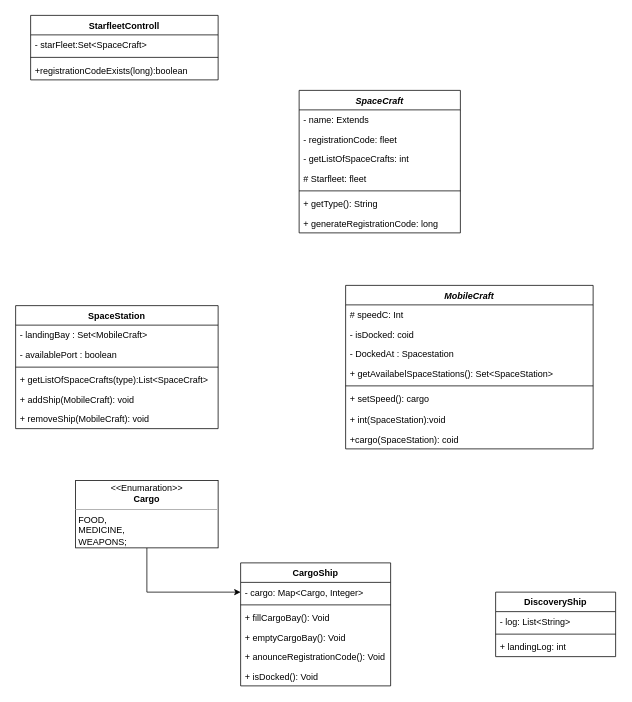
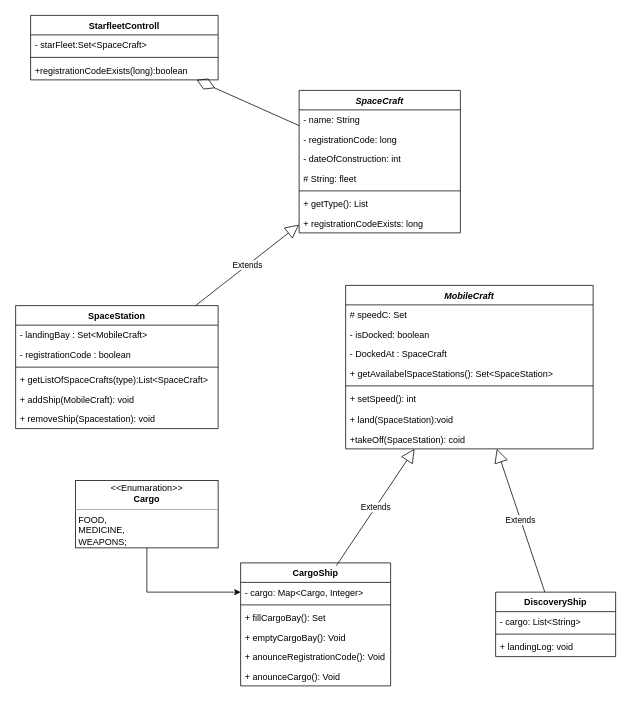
edge "SpaceCraft" -> "StarfleetControll": added
node "- name: Extends": label "- name: Extends" -> "- name: String"
node "- registrationCode: fleet": label "- registrationCode: fleet" -> "- registrationCode: long"
node "- getListOfSpaceCrafts: int": label "- getListOfSpaceCrafts: int" -> "- dateOfConstruction: int"
node "# Starfleet: fleet": label "# Starfleet: fleet" -> "# String: fleet"
node "+ getType(): String": label "+ getType(): String" -> "+ getType(): List"
node "+ generateRegistrationCode: long": label "+ generateRegistrationCode: long" -> "+ registrationCodeExists: long"
edge "SpaceStation" -> "SpaceCraft": added, label "Extends"
node "# speedC: Int": label "# speedC: Int" -> "# speedC: Set"
node "- isDocked: coid": label "- isDocked: coid" -> "- isDocked: boolean"
node "- DockedAt : Spacestation": label "- DockedAt : Spacestation" -> "- DockedAt : SpaceCraft"
node "- availablePort : boolean": label "- availablePort : boolean" -> "- registrationCode : boolean"
node "+ setSpeed(): cargo": label "+ setSpeed(): cargo" -> "+ setSpeed(): int"
node "+ removeShip(MobileCraft): void": label "+ removeShip(MobileCraft): void" -> "+ removeShip(Spacestation): void"
node "+ int(SpaceStation):void": label "+ int(SpaceStation):void" -> "+ land(SpaceStation):void"
node "+cargo(SpaceStation): coid": label "+cargo(SpaceStation): coid" -> "+takeOff(SpaceStation): coid"
edge "CargoShip" -> "MobileCraft": added, label "Extends"
edge "DiscoveryShip" -> "MobileCraft": added, label "Extends"
node "+ fillCargoBay(): Void": label "+ fillCargoBay(): Void" -> "+ fillCargoBay(): Set"
node "- log: List<String>": label "- log: List<String>" -> "- cargo: List<String>"
node "+ landingLog: int": label "+ landingLog: int" -> "+ landingLog: void"
node "+ isDocked(): Void": label "+ isDocked(): Void" -> "+ anounceCargo(): Void"
